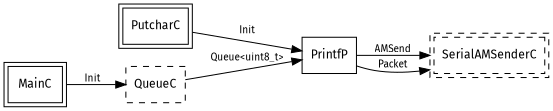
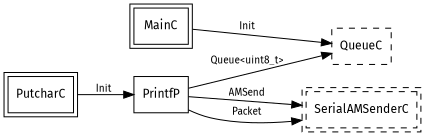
edge "QueueC" -> "PrintfP": reversed
